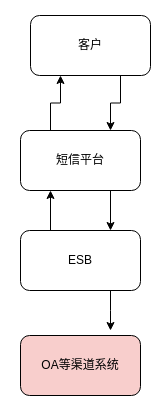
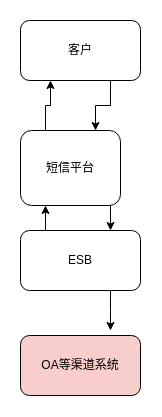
node "客户": moved (91, 46) -> (81, 51)
node "短信平台": size 120x60 -> 100x75
